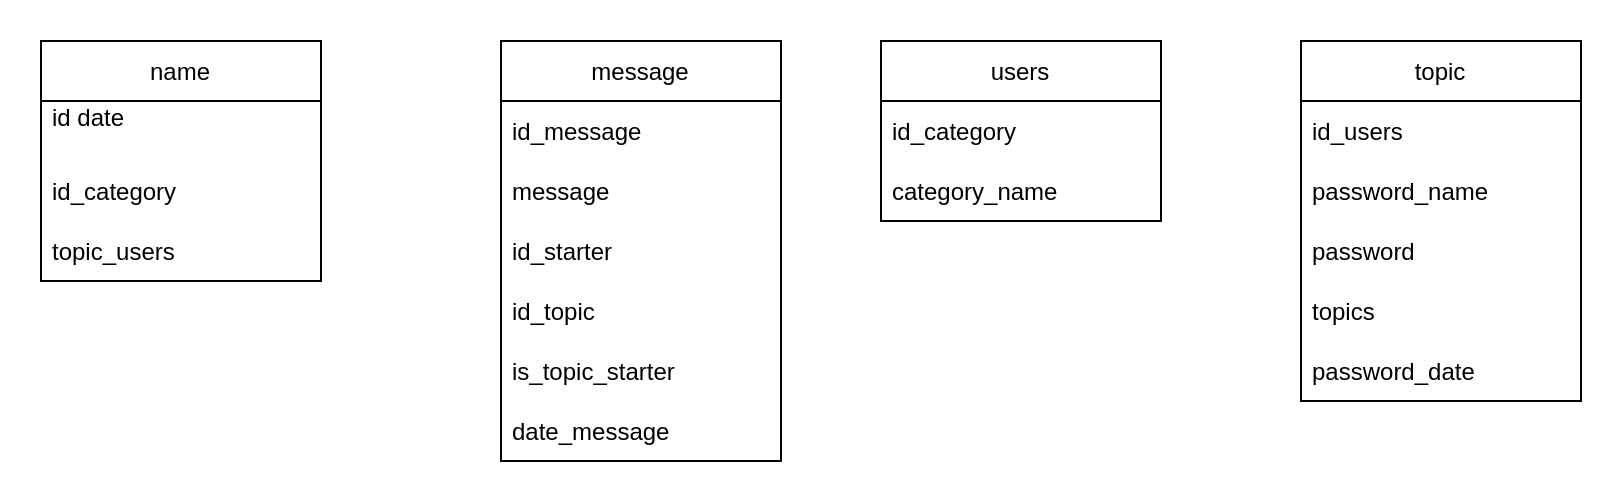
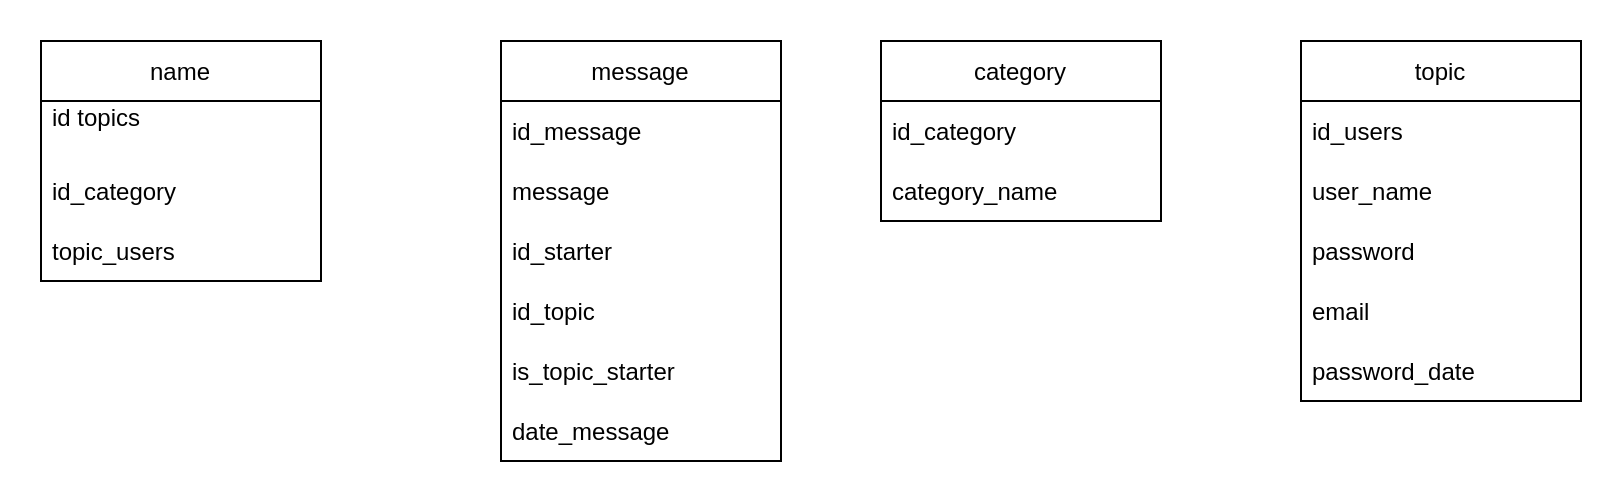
node "users": label "users" -> "category"
node "id date": label "id date" -> "id topics"
node "password_name": label "password_name" -> "user_name"
node "topics": label "topics" -> "email"
